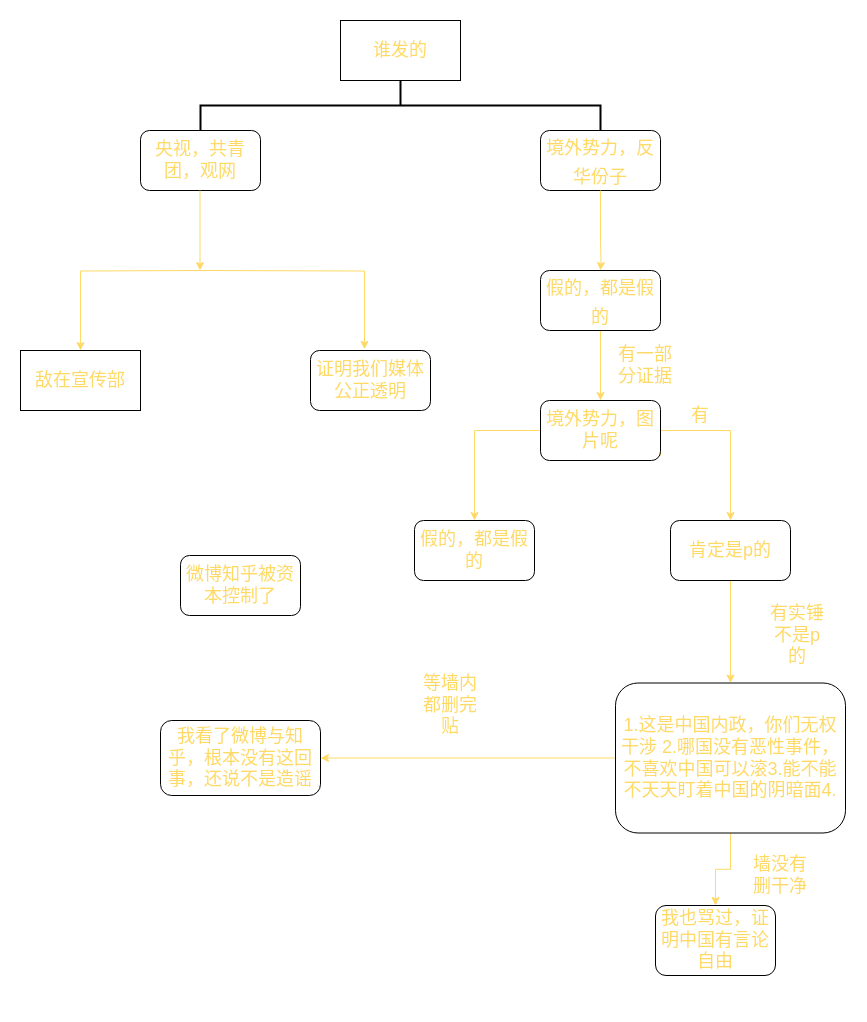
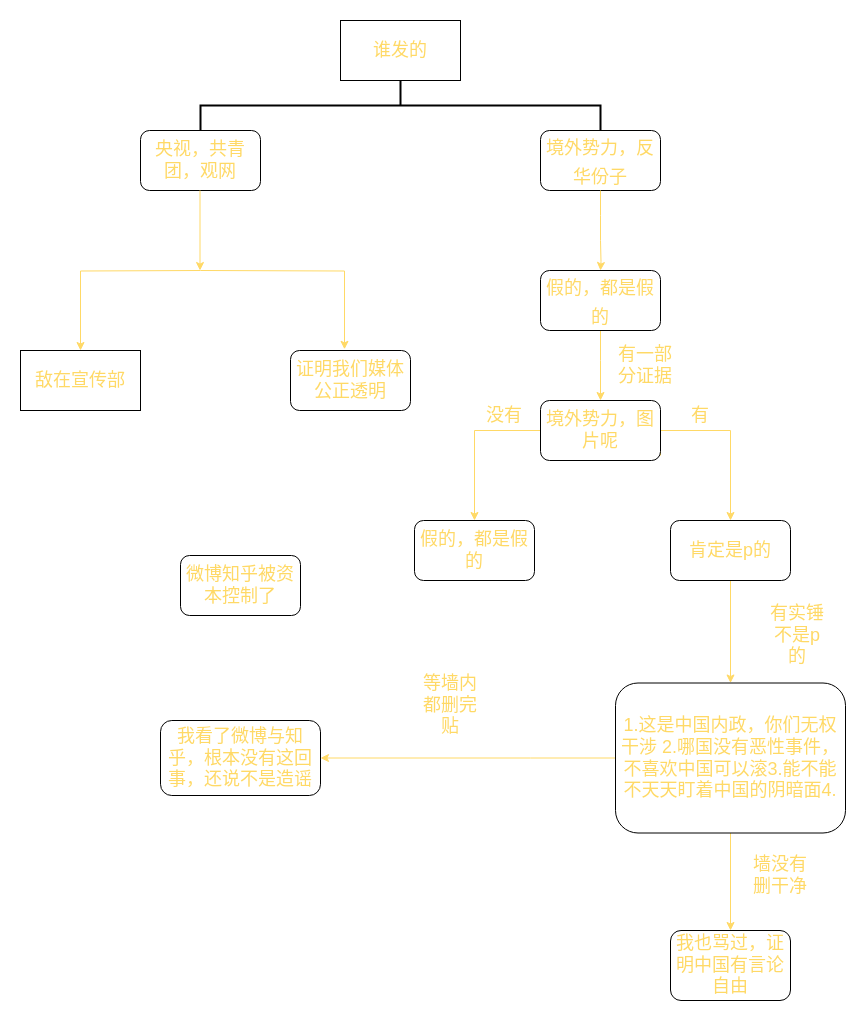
node "证明我们媒体公正透明": moved (371, 381) -> (351, 381)
node "没有": added
node "我也骂过，证明中国有言论自由": moved (716, 941) -> (731, 966)
